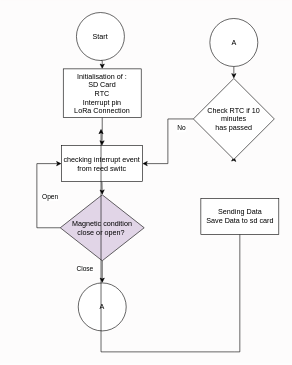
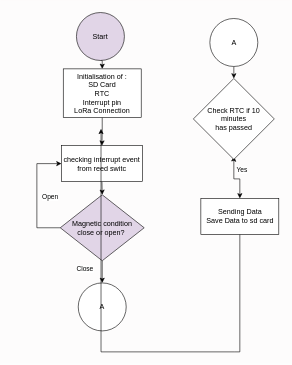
node "Start": fillcolor #ffffff -> #e1d5e7
edge "Check RTC if 10 minutes has passed" -> "checking interrupt event from reed switc": removed, label "No"
edge "Check RTC if 10 minutes has passed" -> "Sending Data Save Data to sd card": added, label "Yes"
